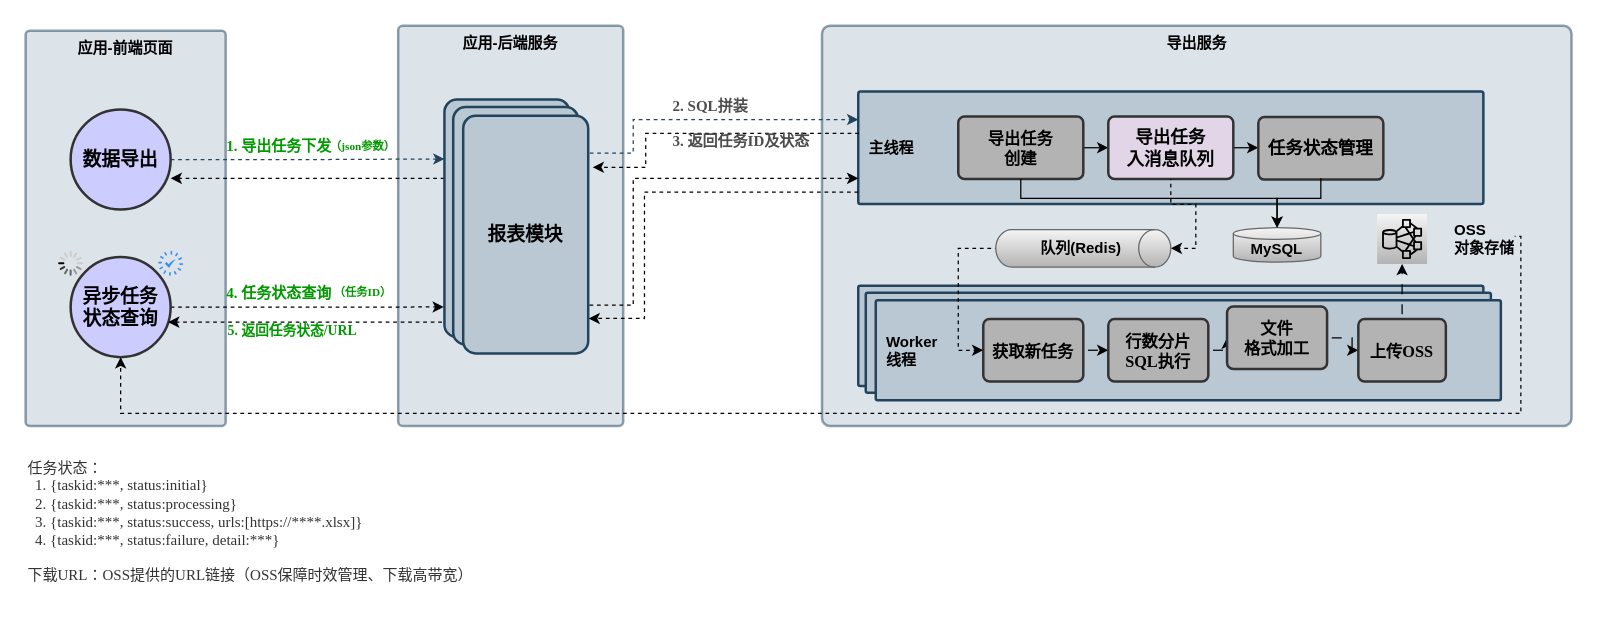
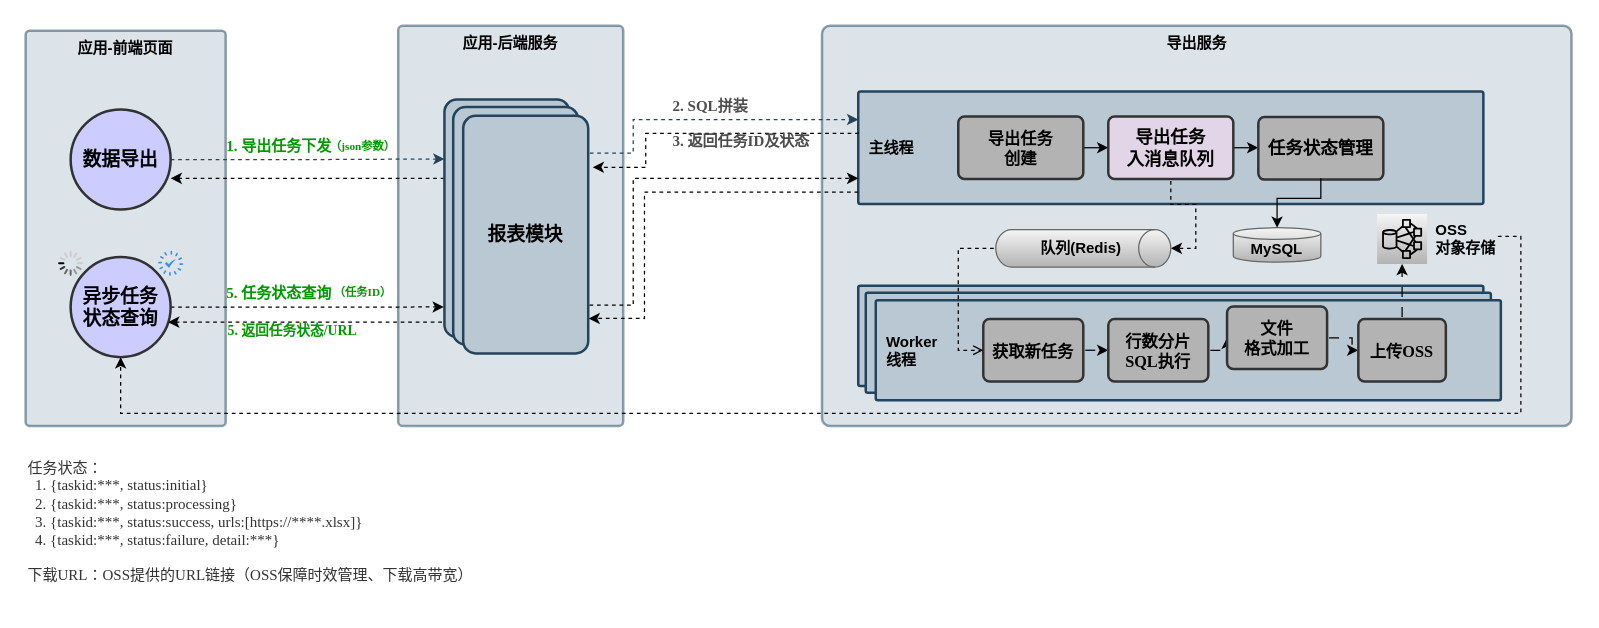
edge "导出任务 创建" -> "MySQL": removed
node "OSS 对象存储": moved (1483, 236) -> (1464, 236)
edge "队列(Redis)" -> "获取新任务": arrowhead classic -> open
node "4. 任务状态查询": label "4. 任务状态查询" -> "5. 任务状态查询"
